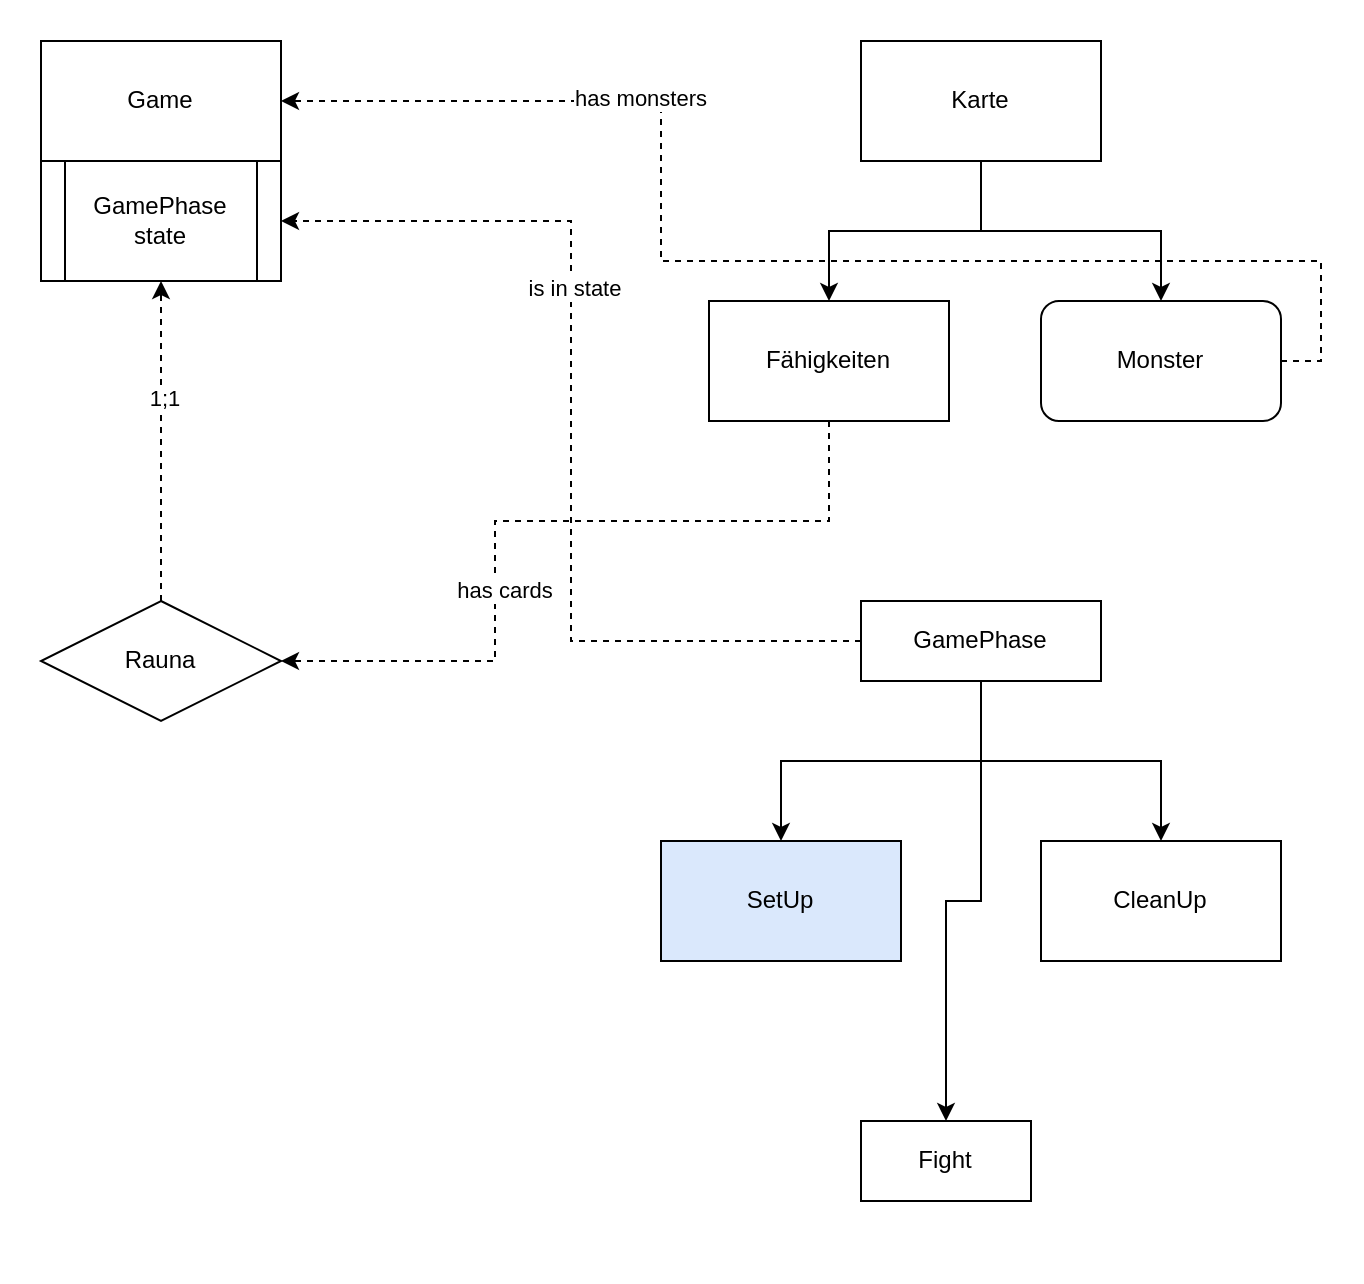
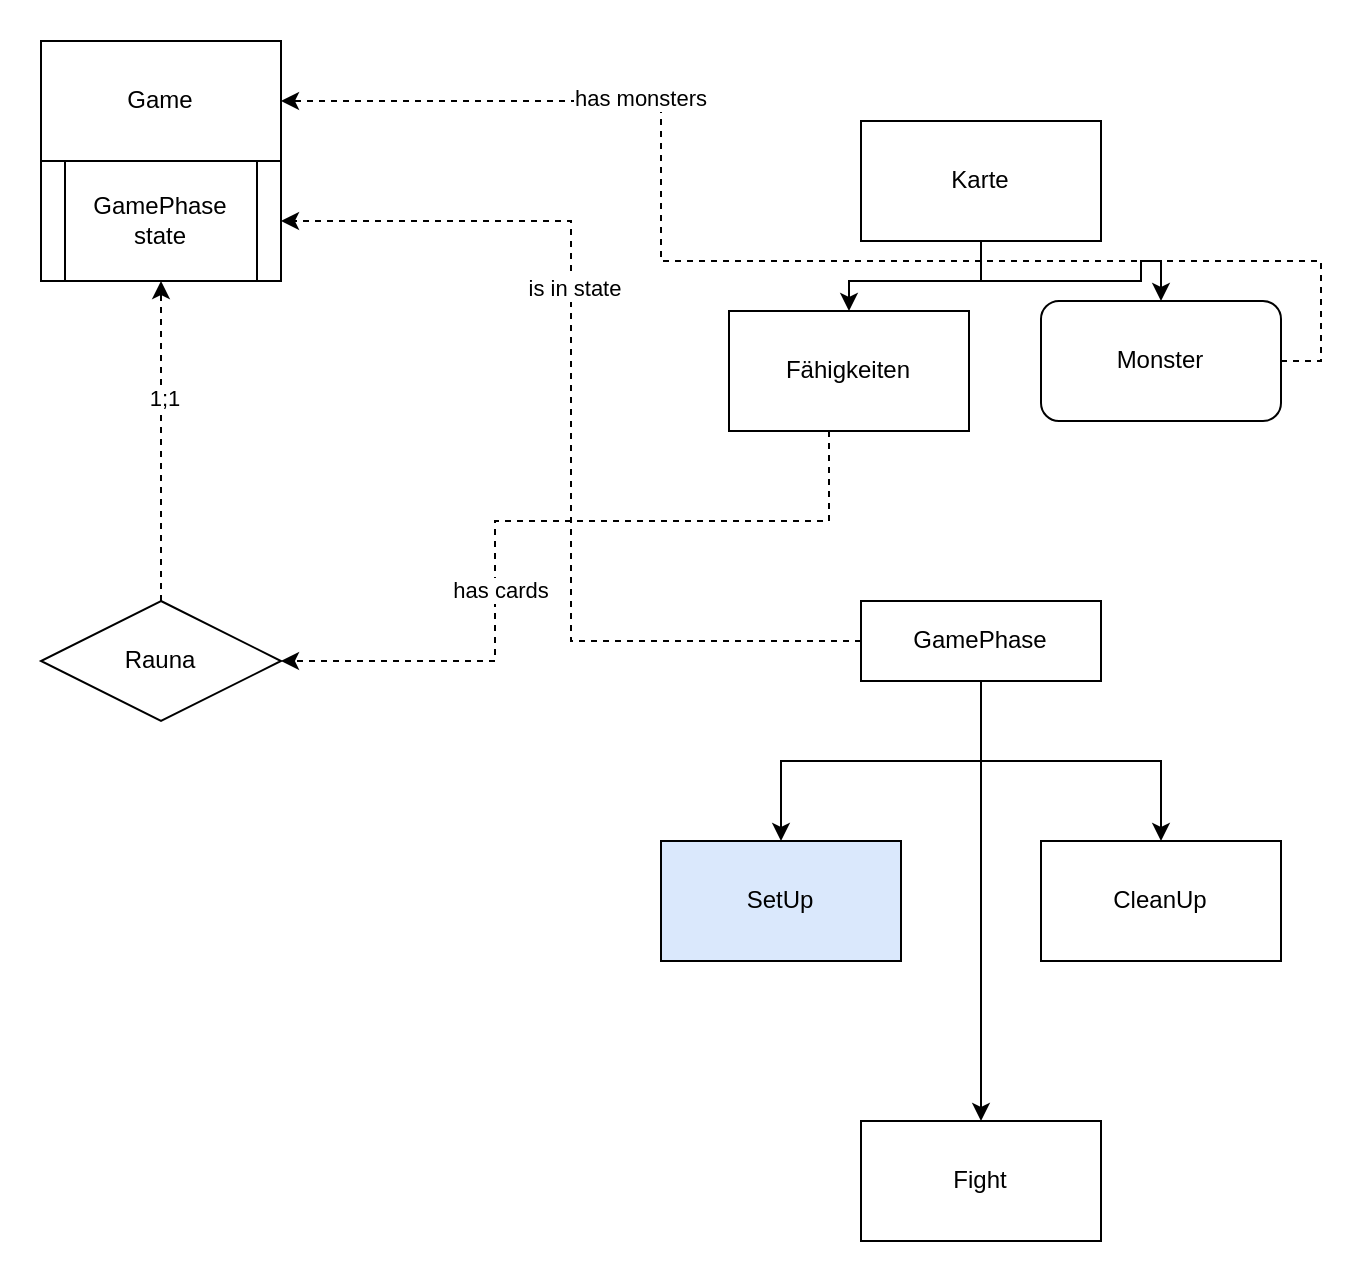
node "Karte": moved (981, 101) -> (981, 181)
node "Fähigkeiten": moved (829, 361) -> (849, 371)
node "Fight": size 170x80 -> 240x120
